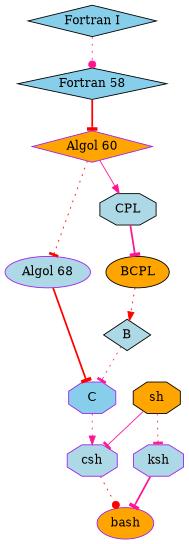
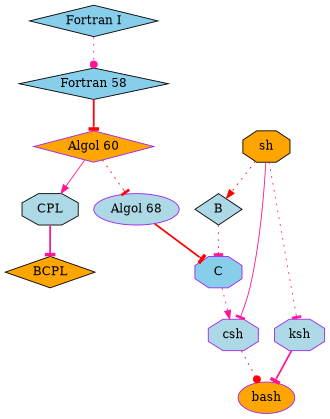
node "BCPL": shape ellipse -> diamond
edge "BCPL" -> "B": now "sh" -> "B"
